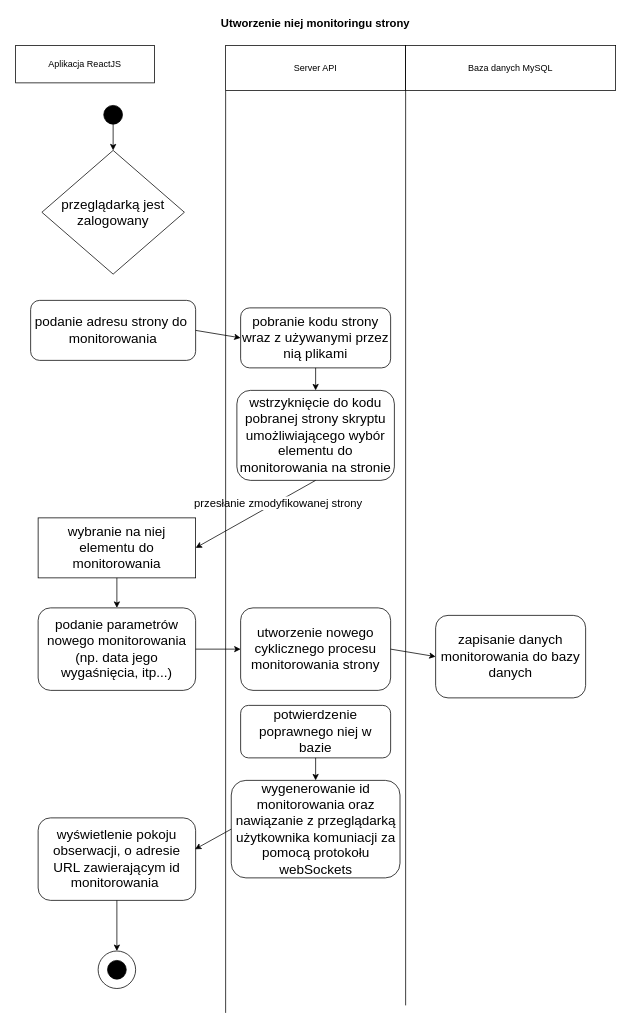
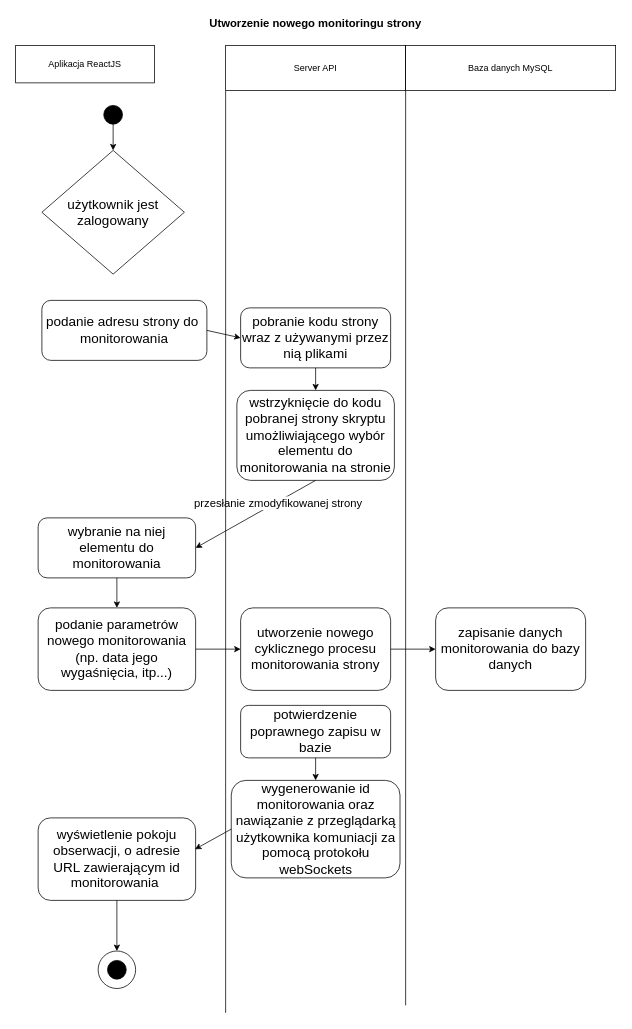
node "Utworzenie niej monitoringu strony": label "Utworzenie niej monitoringu strony" -> "Utworzenie nowego monitoringu strony"
node "przeglądarką jest zalogowany": label "przeglądarką jest zalogowany" -> "użytkownik jest zalogowany"
node "podanie adresu strony do monitorowania": moved (113, 330) -> (124, 330)
node "wybranie na niej elementu do monitorowania": shape rectangle -> rounded rectangle
node "zapisanie danych monitorowania do bazy danych": moved (510, 657) -> (510, 649)
node "potwierdzenie poprawnego niej w bazie": label "potwierdzenie poprawnego niej w bazie" -> "potwierdzenie poprawnego zapisu w bazie"
